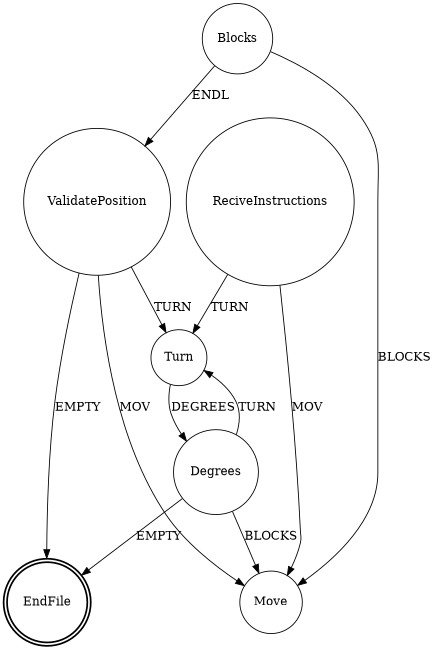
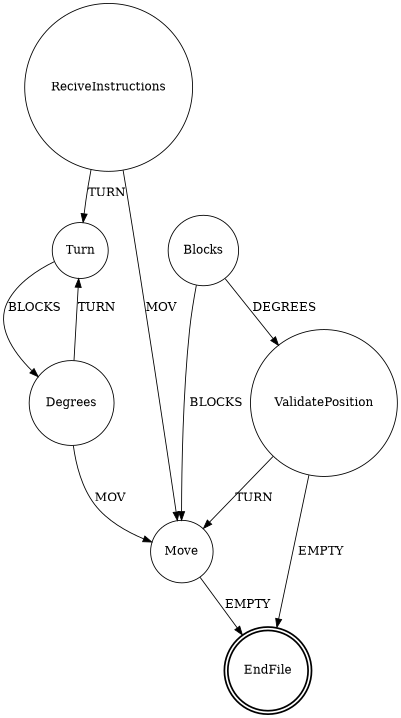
edge "Blocks" -> "ValidatePosition": label "ENDL" -> "DEGREES"
edge "ValidatePosition" -> "Turn": removed, label "TURN"
edge "ValidatePosition" -> "Move": label "MOV" -> "TURN"
edge "Turn" -> "Degrees": label "DEGREES" -> "BLOCKS"
edge "Degrees" -> "EndFile": now "Move" -> "EndFile"
edge "Degrees" -> "Move": label "BLOCKS" -> "MOV"
